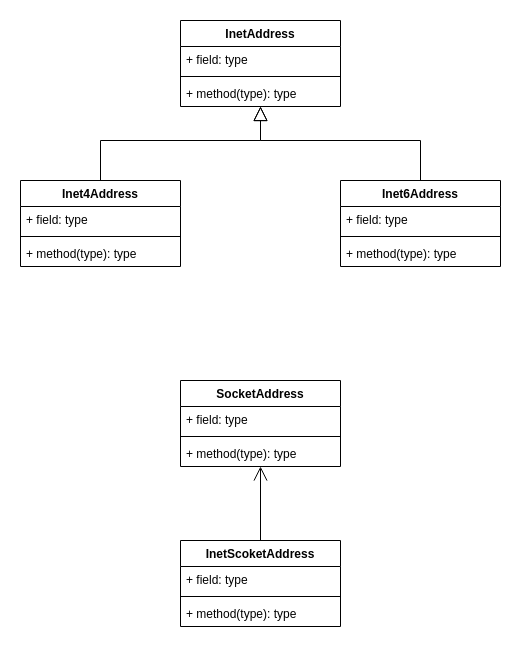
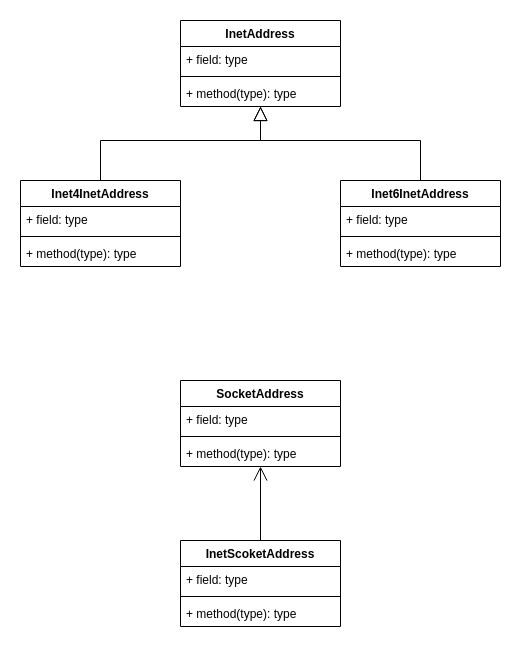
node "Inet4Address": label "Inet4Address" -> "Inet4InetAddress"
node "Inet6Address": label "Inet6Address" -> "Inet6InetAddress"
